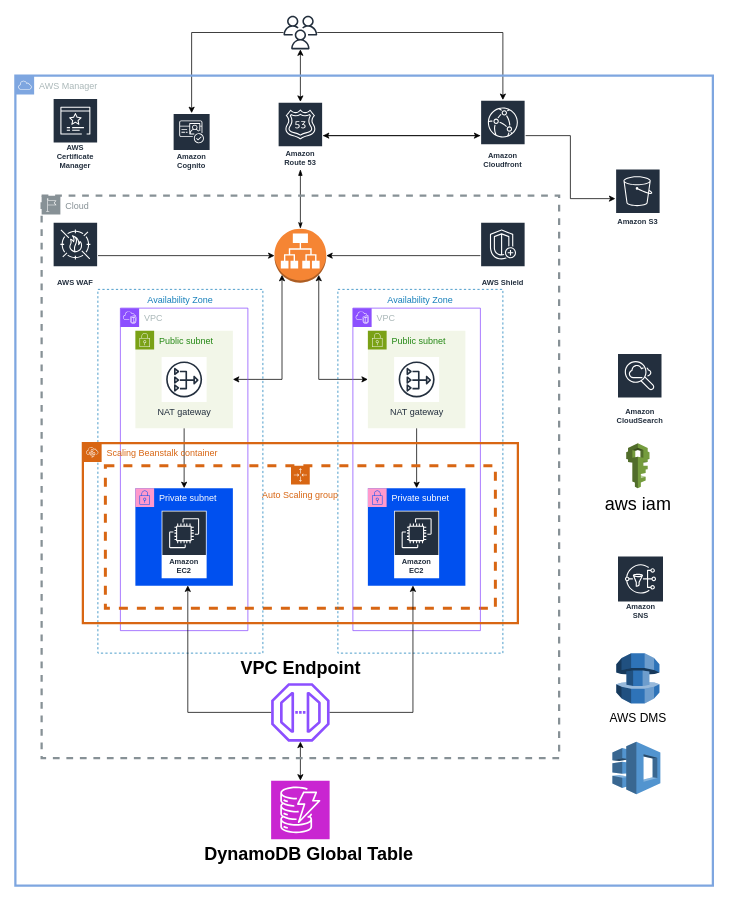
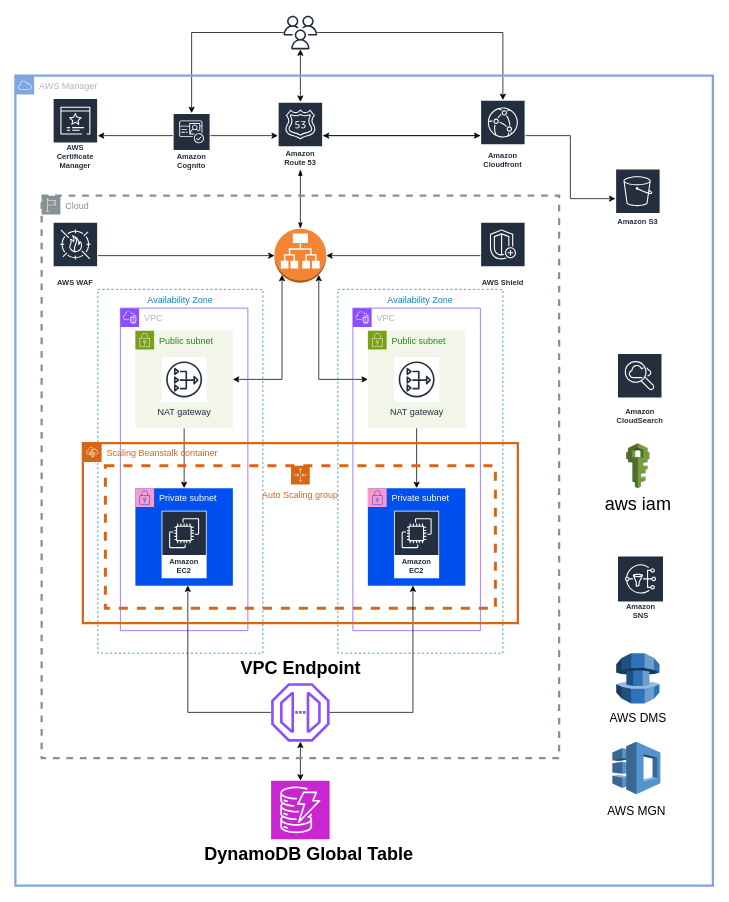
edge "AWS Certificate Manager" -- "Amazon Route 53": added
node "AWS MGN": added
